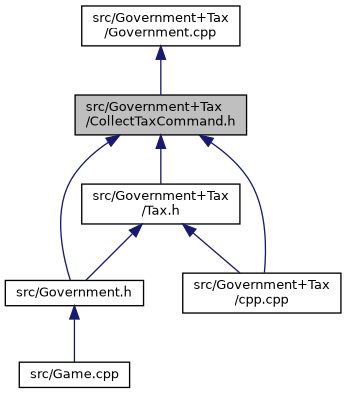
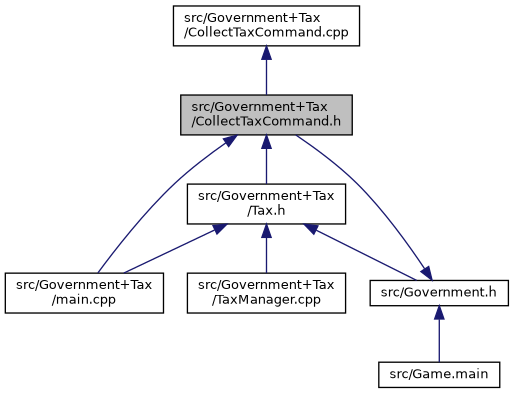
node "src/Government+Tax /Government.cpp": label "src/Government+Tax /Government.cpp" -> "src/Government+Tax /CollectTaxCommand.cpp"
edge "src/Government.h" -> "src/Government+Tax /CollectTaxCommand.h": reversed
node "src/Government+Tax /cpp.cpp": label "src/Government+Tax /cpp.cpp" -> "src/Government+Tax /main.cpp"
node "src/Government+Tax /TaxManager.cpp": added
node "src/Game.cpp": label "src/Game.cpp" -> "src/Game.main"
